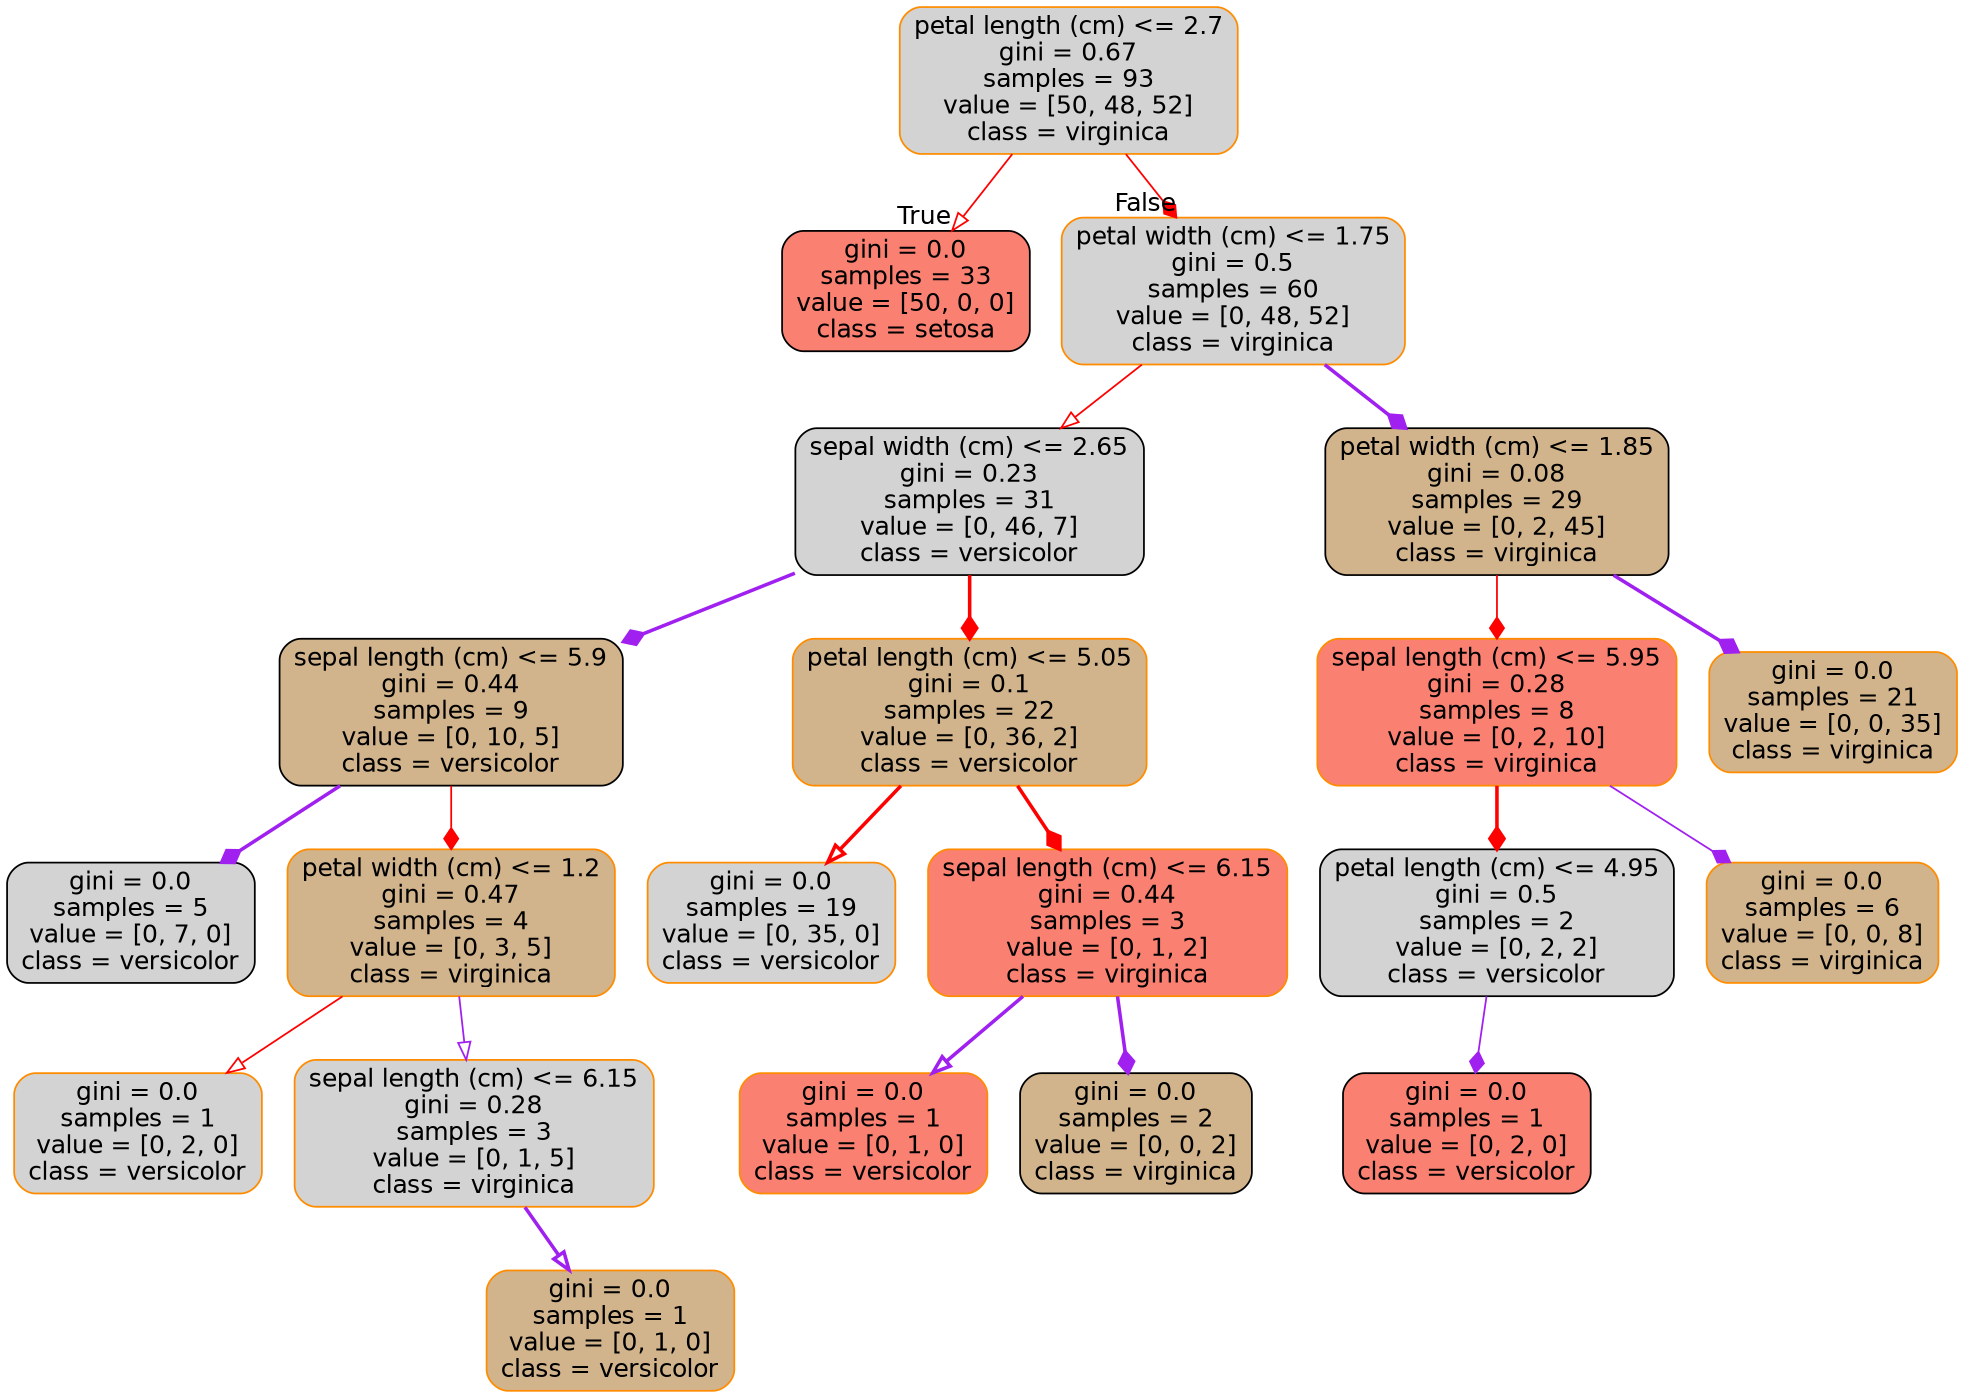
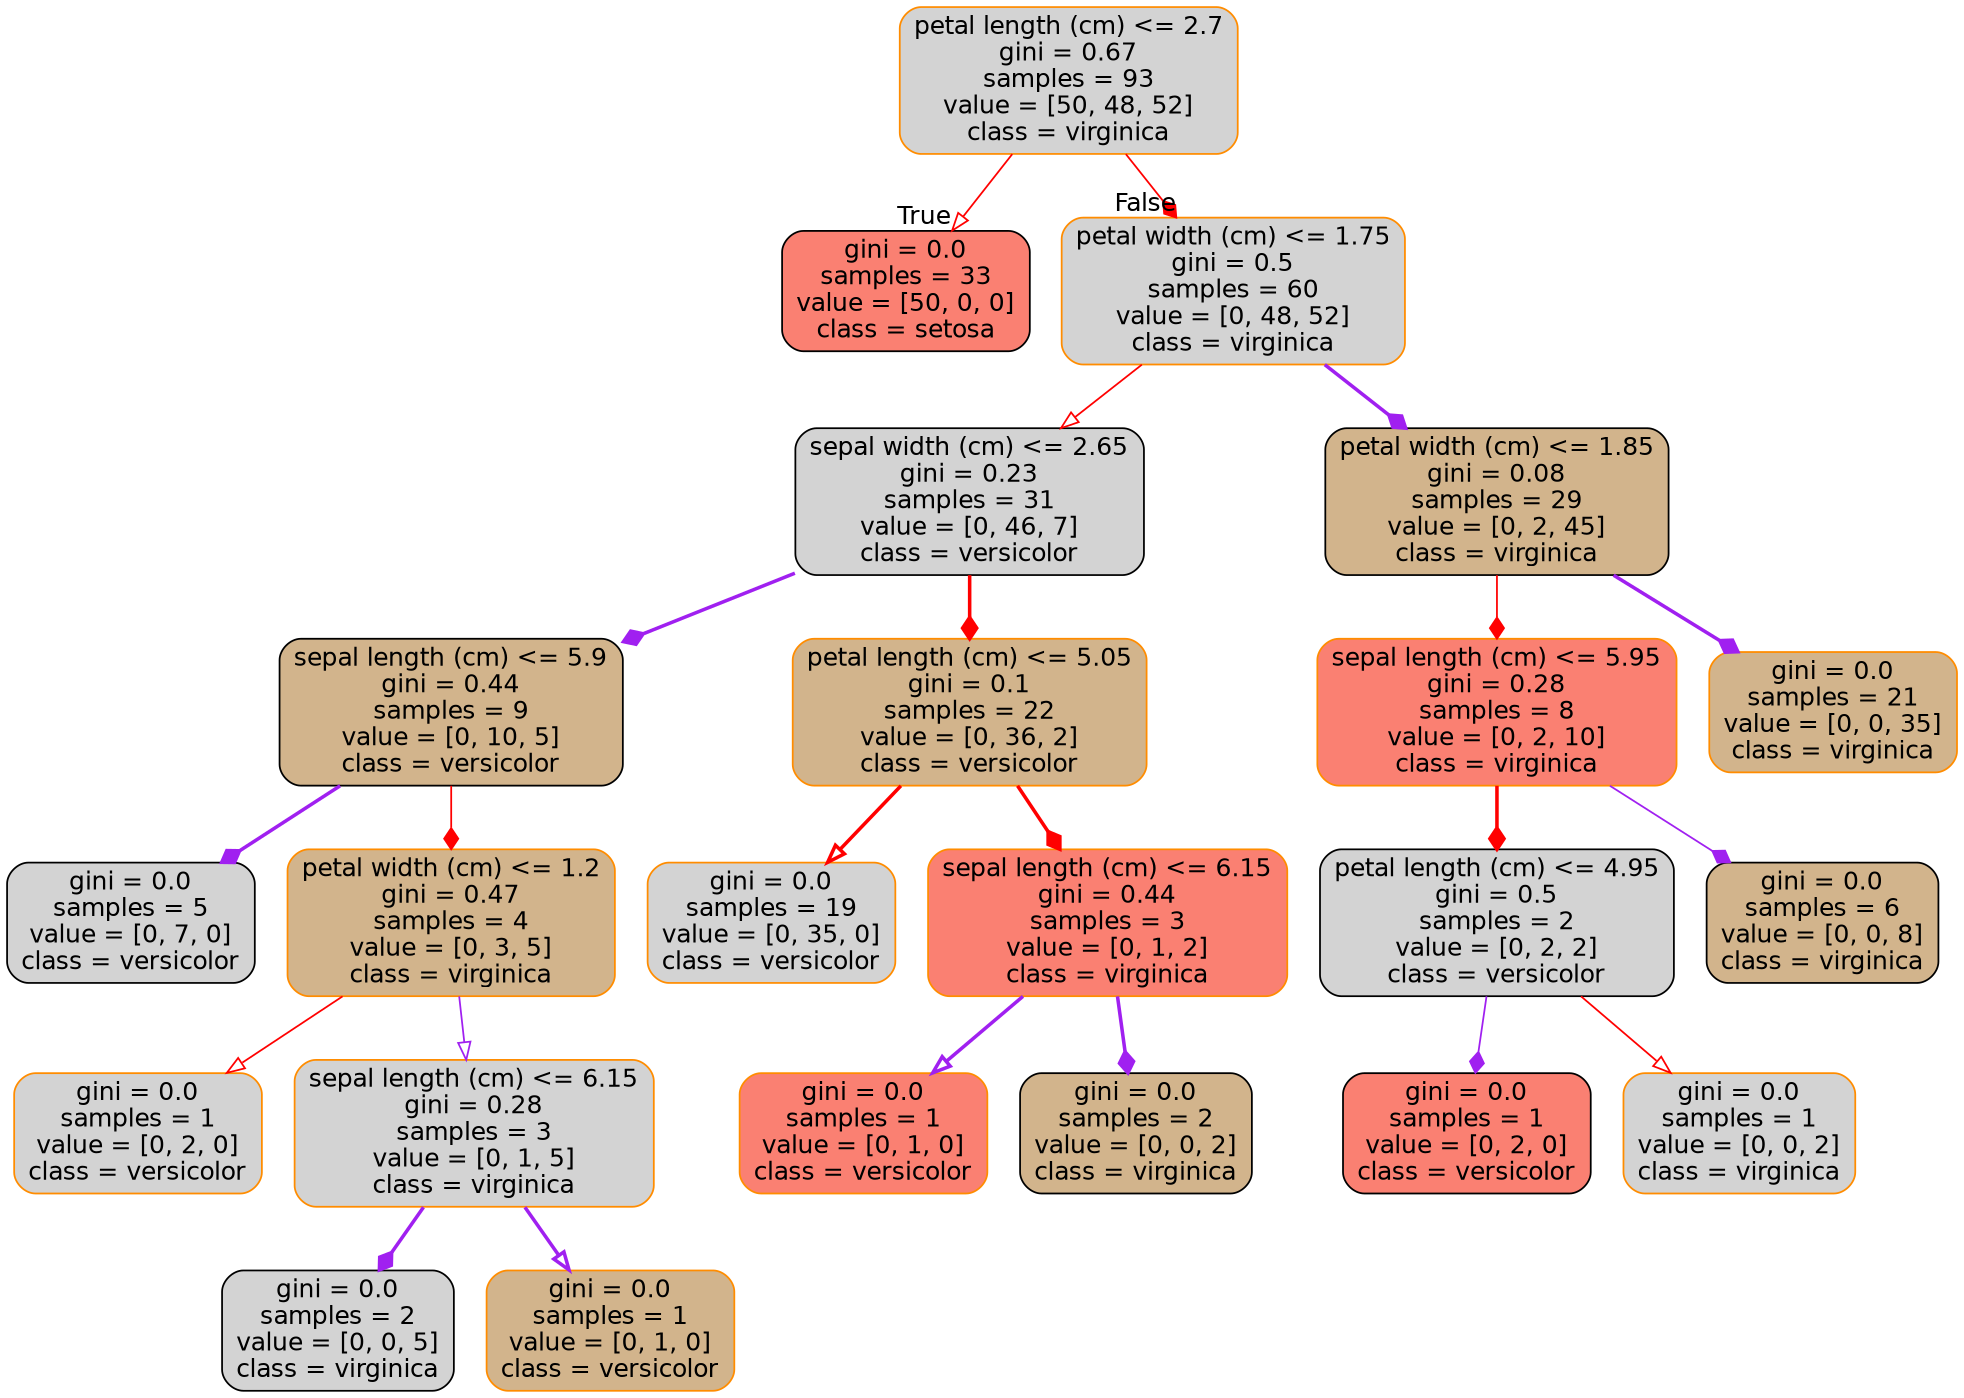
node "gini = 0.0 samples = 6 value = [0, 0, 8] class = virginica": color darkorange -> black
node "gini = 0.0 samples = 1 value = [0, 0, 2] class = virginica": added
node "gini = 0.0 samples = 2 value = [0, 0, 5] class = virginica": added
